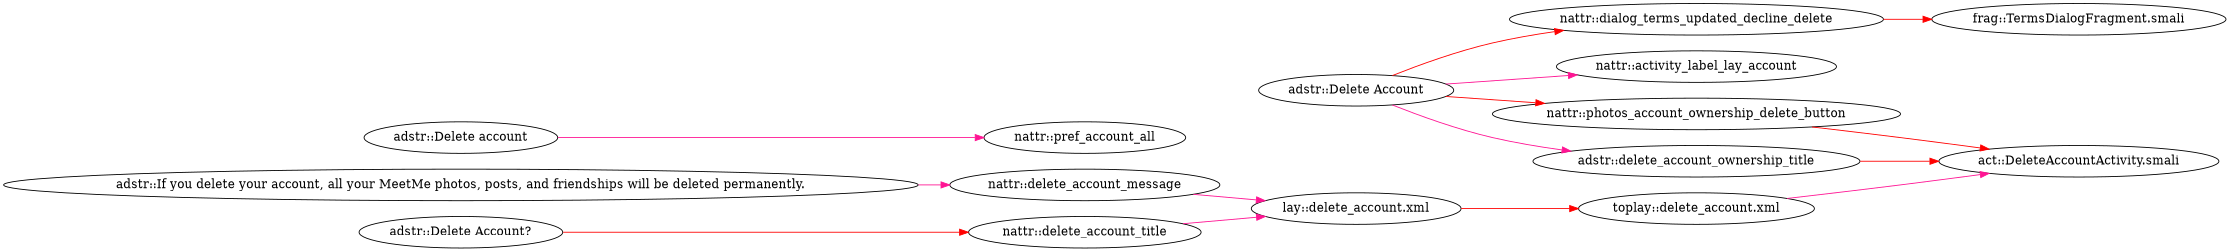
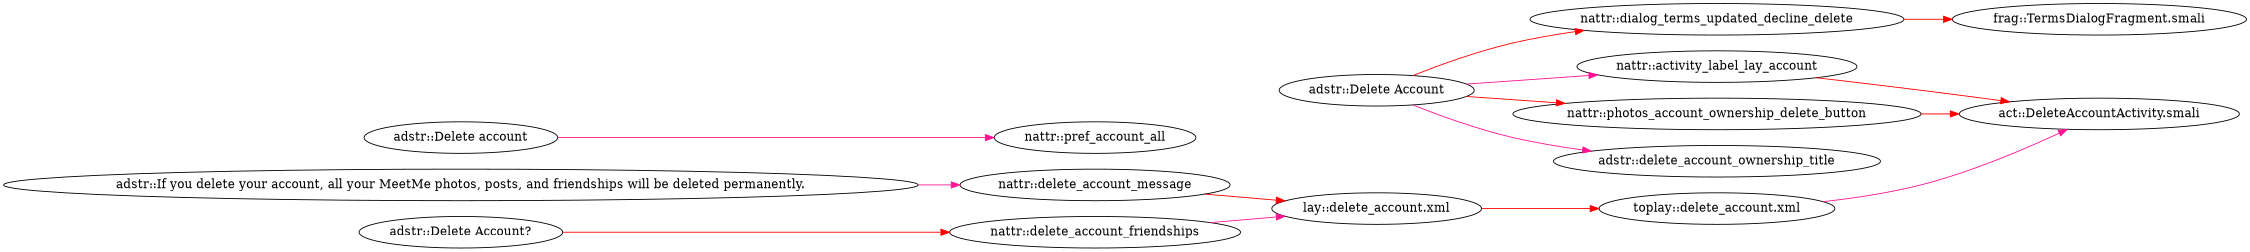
edge "adstr::delete_account_ownership_title" -> "act::DeleteAccountActivity.smali": now "nattr::activity_label_lay_account" -> "act::DeleteAccountActivity.smali"
edge "nattr::delete_account_message" -> "lay::delete_account.xml": color deeppink -> red
node "nattr::delete_account_title": label "nattr::delete_account_title" -> "nattr::delete_account_friendships"
